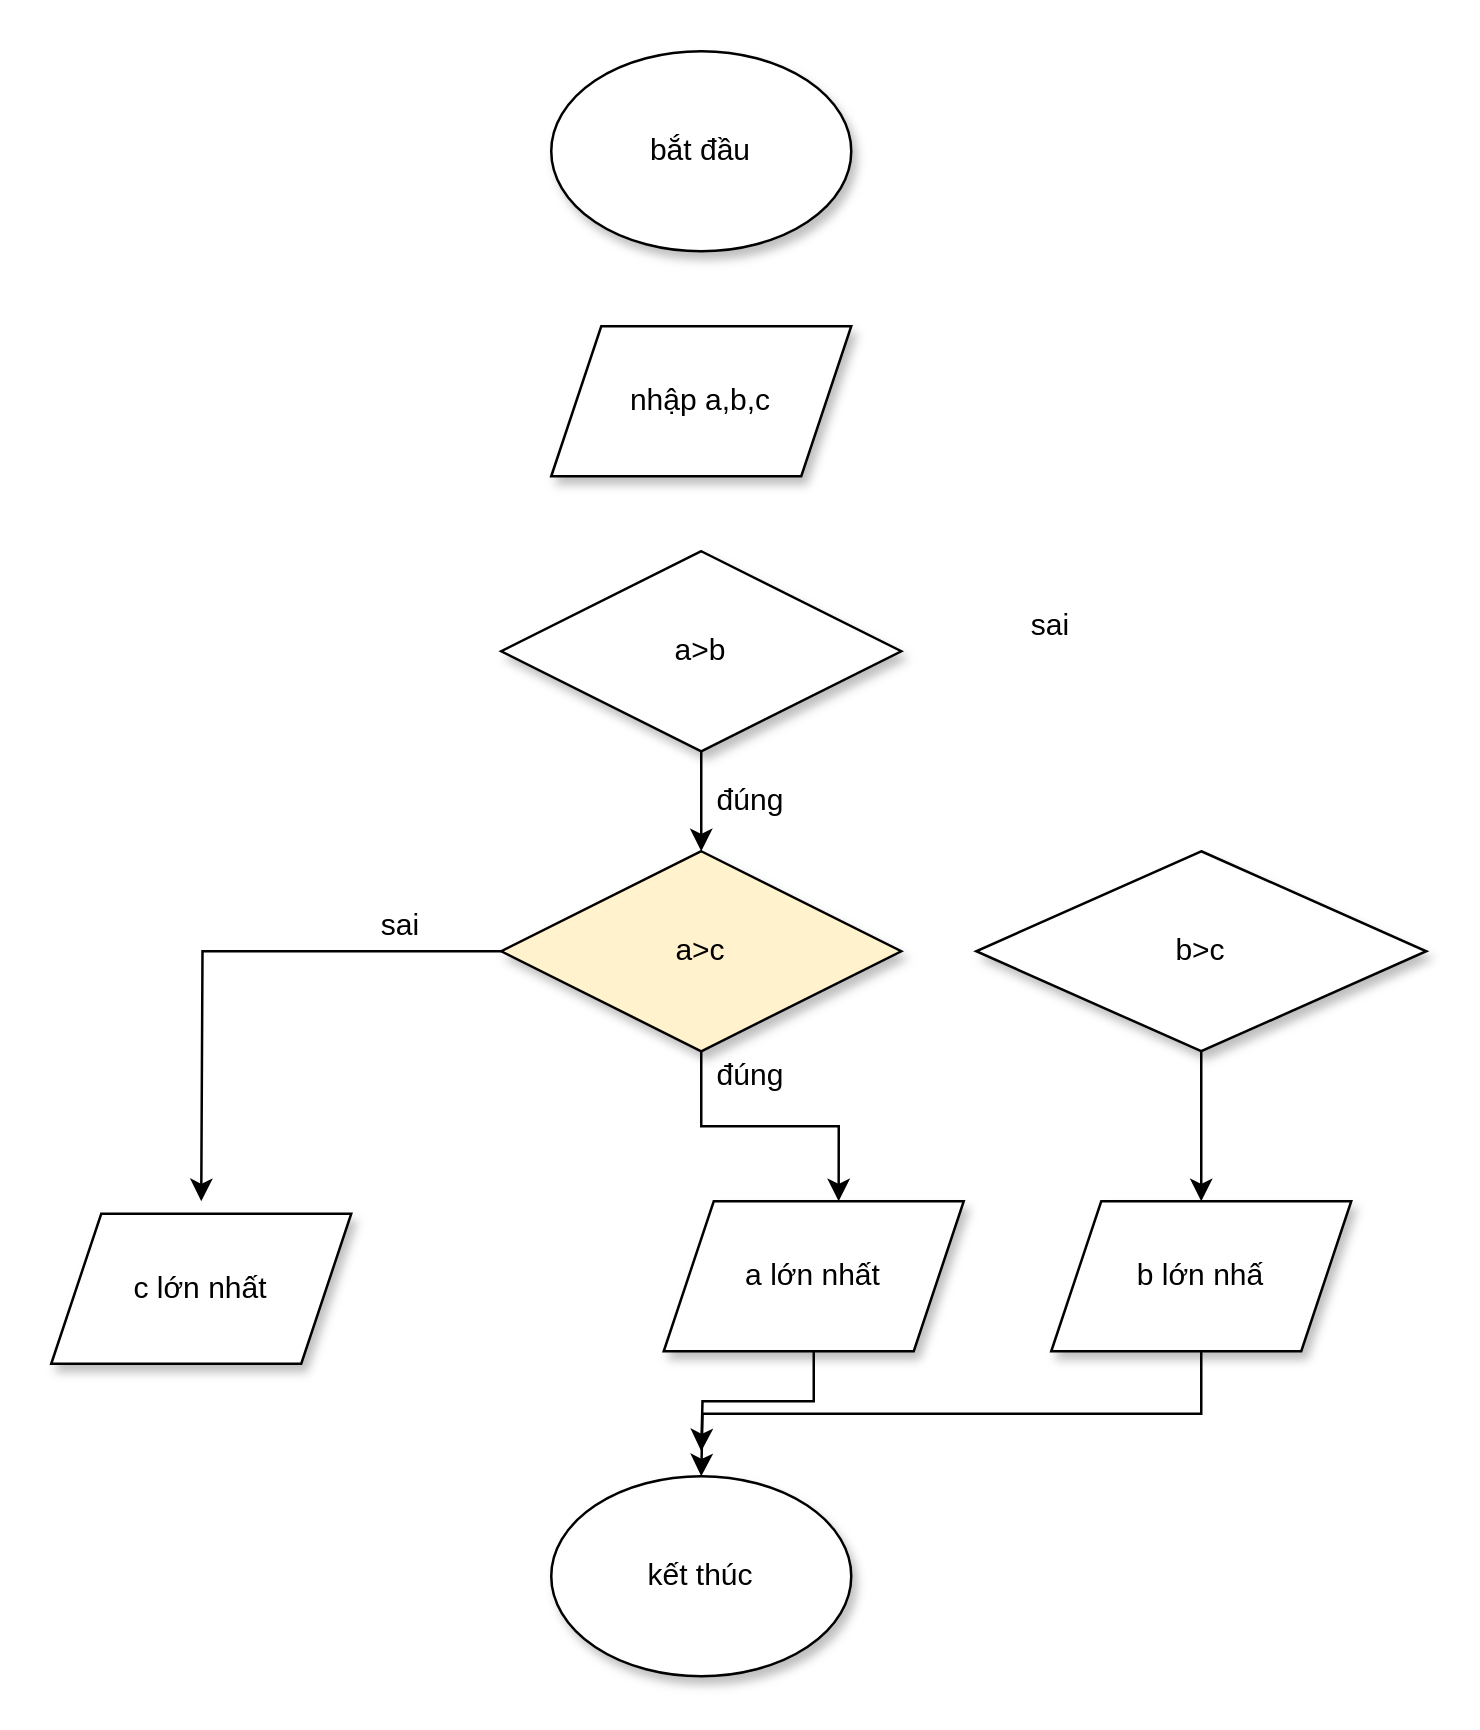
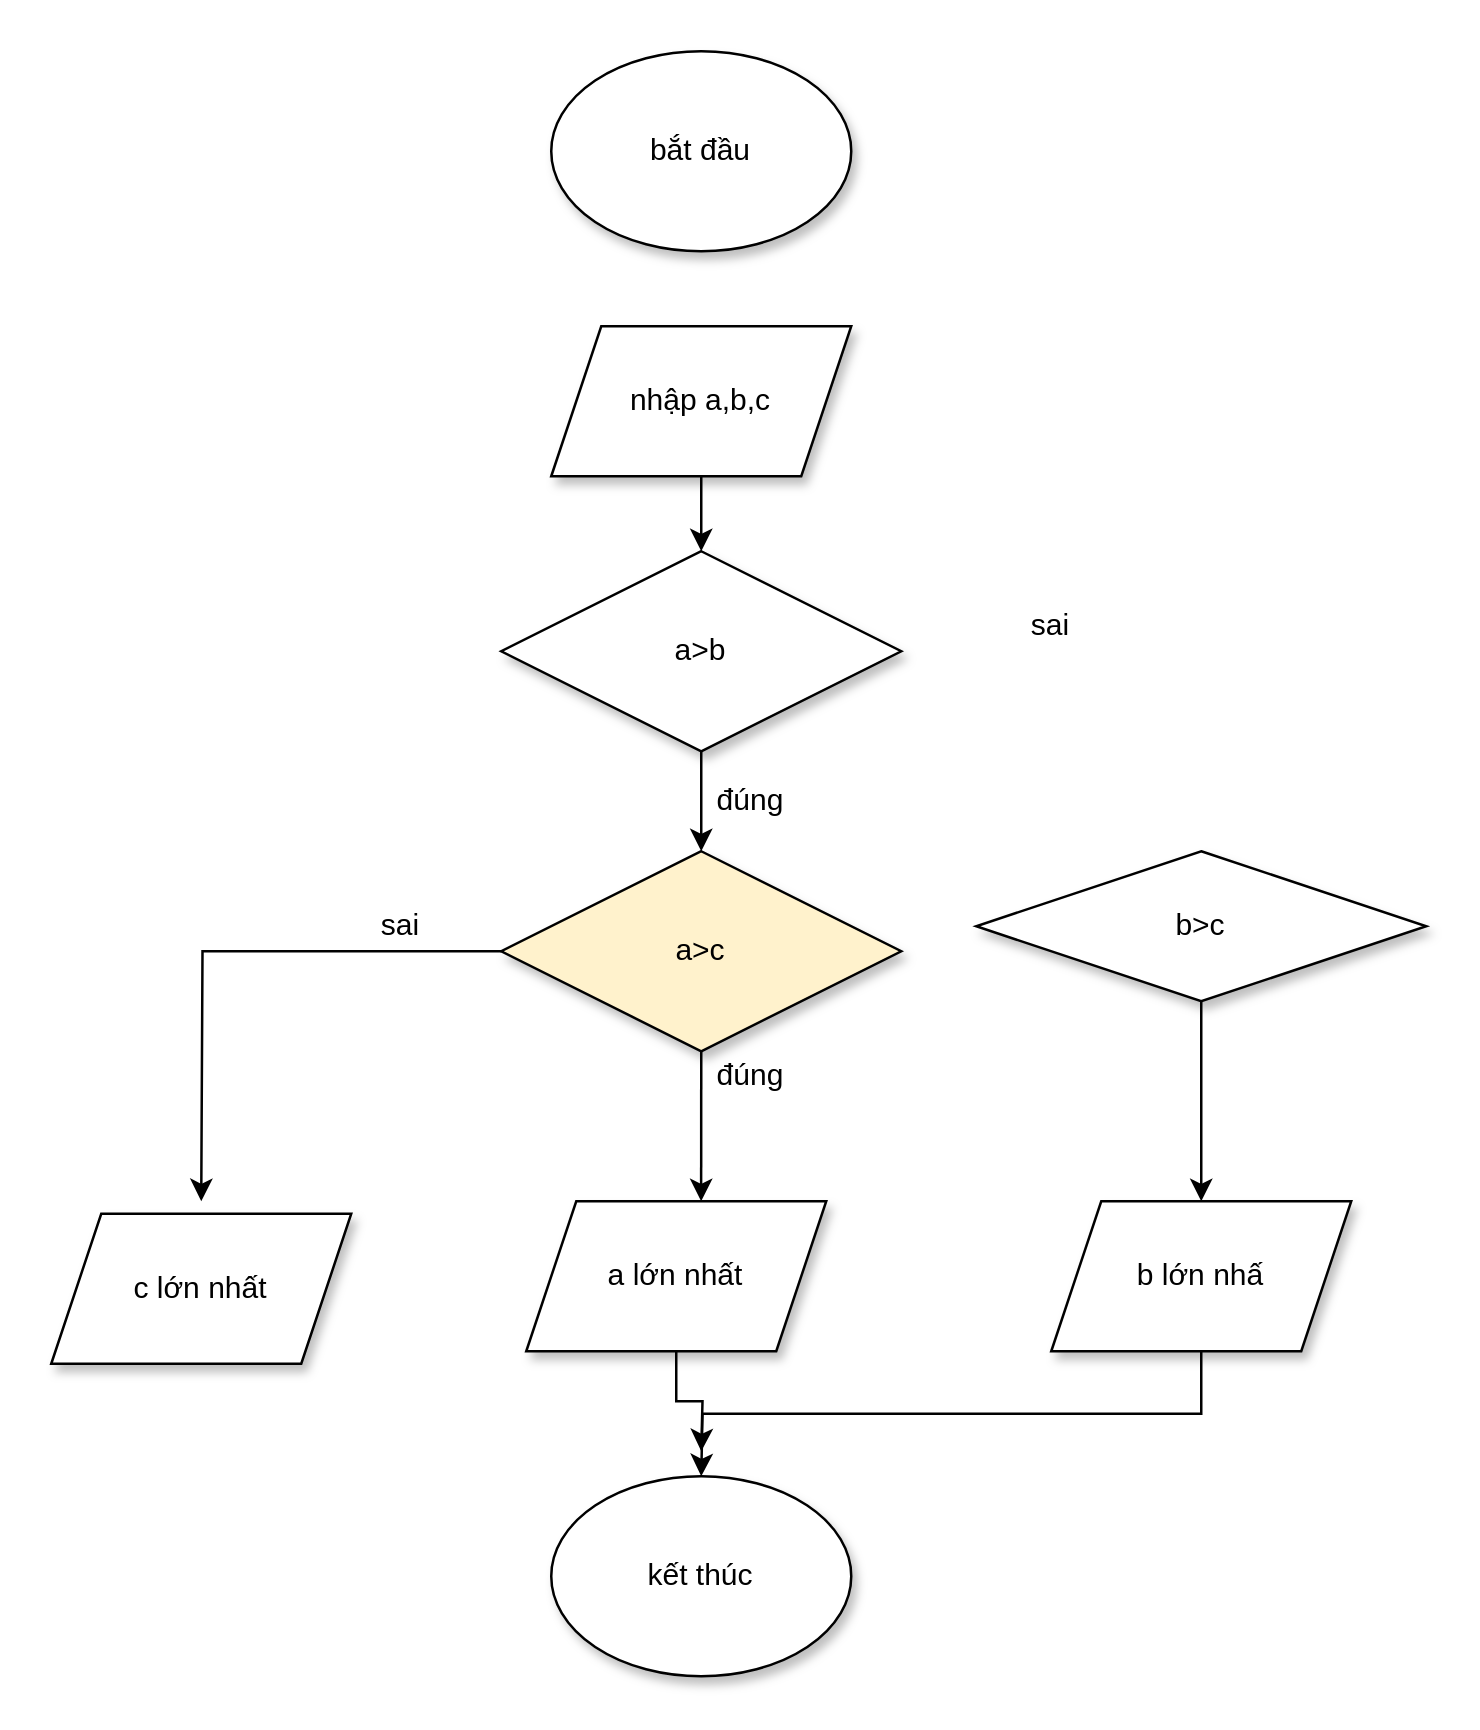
edge "nhập a,b,c" -> "a>b": added
node "b>c": size 450x200 -> 450x150
node "a lớn nhất": moved (814, 1276) -> (676, 1276)
